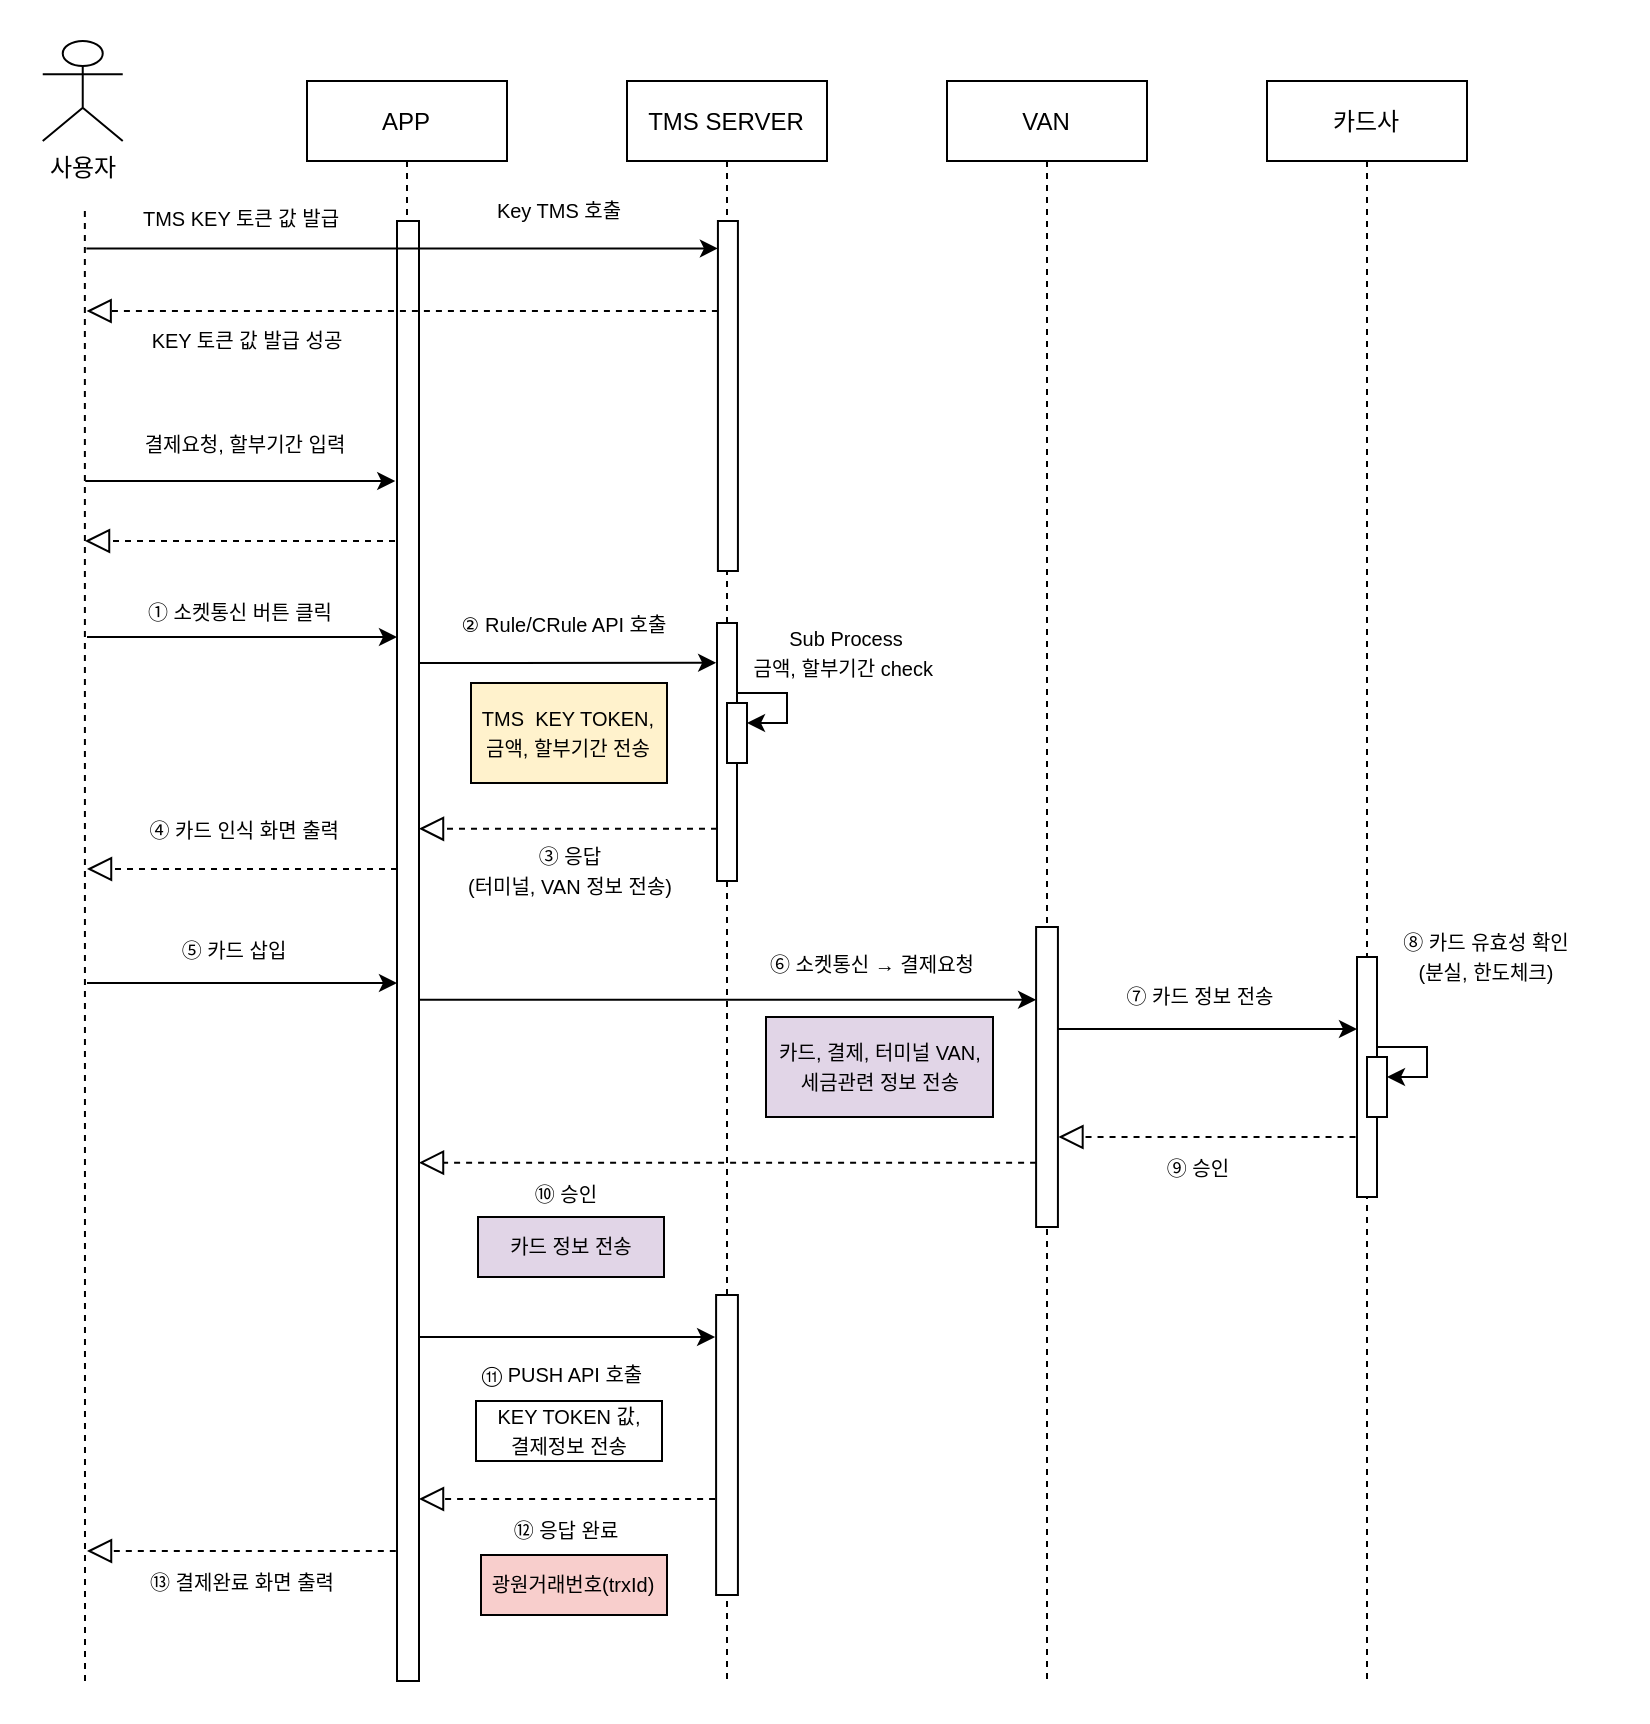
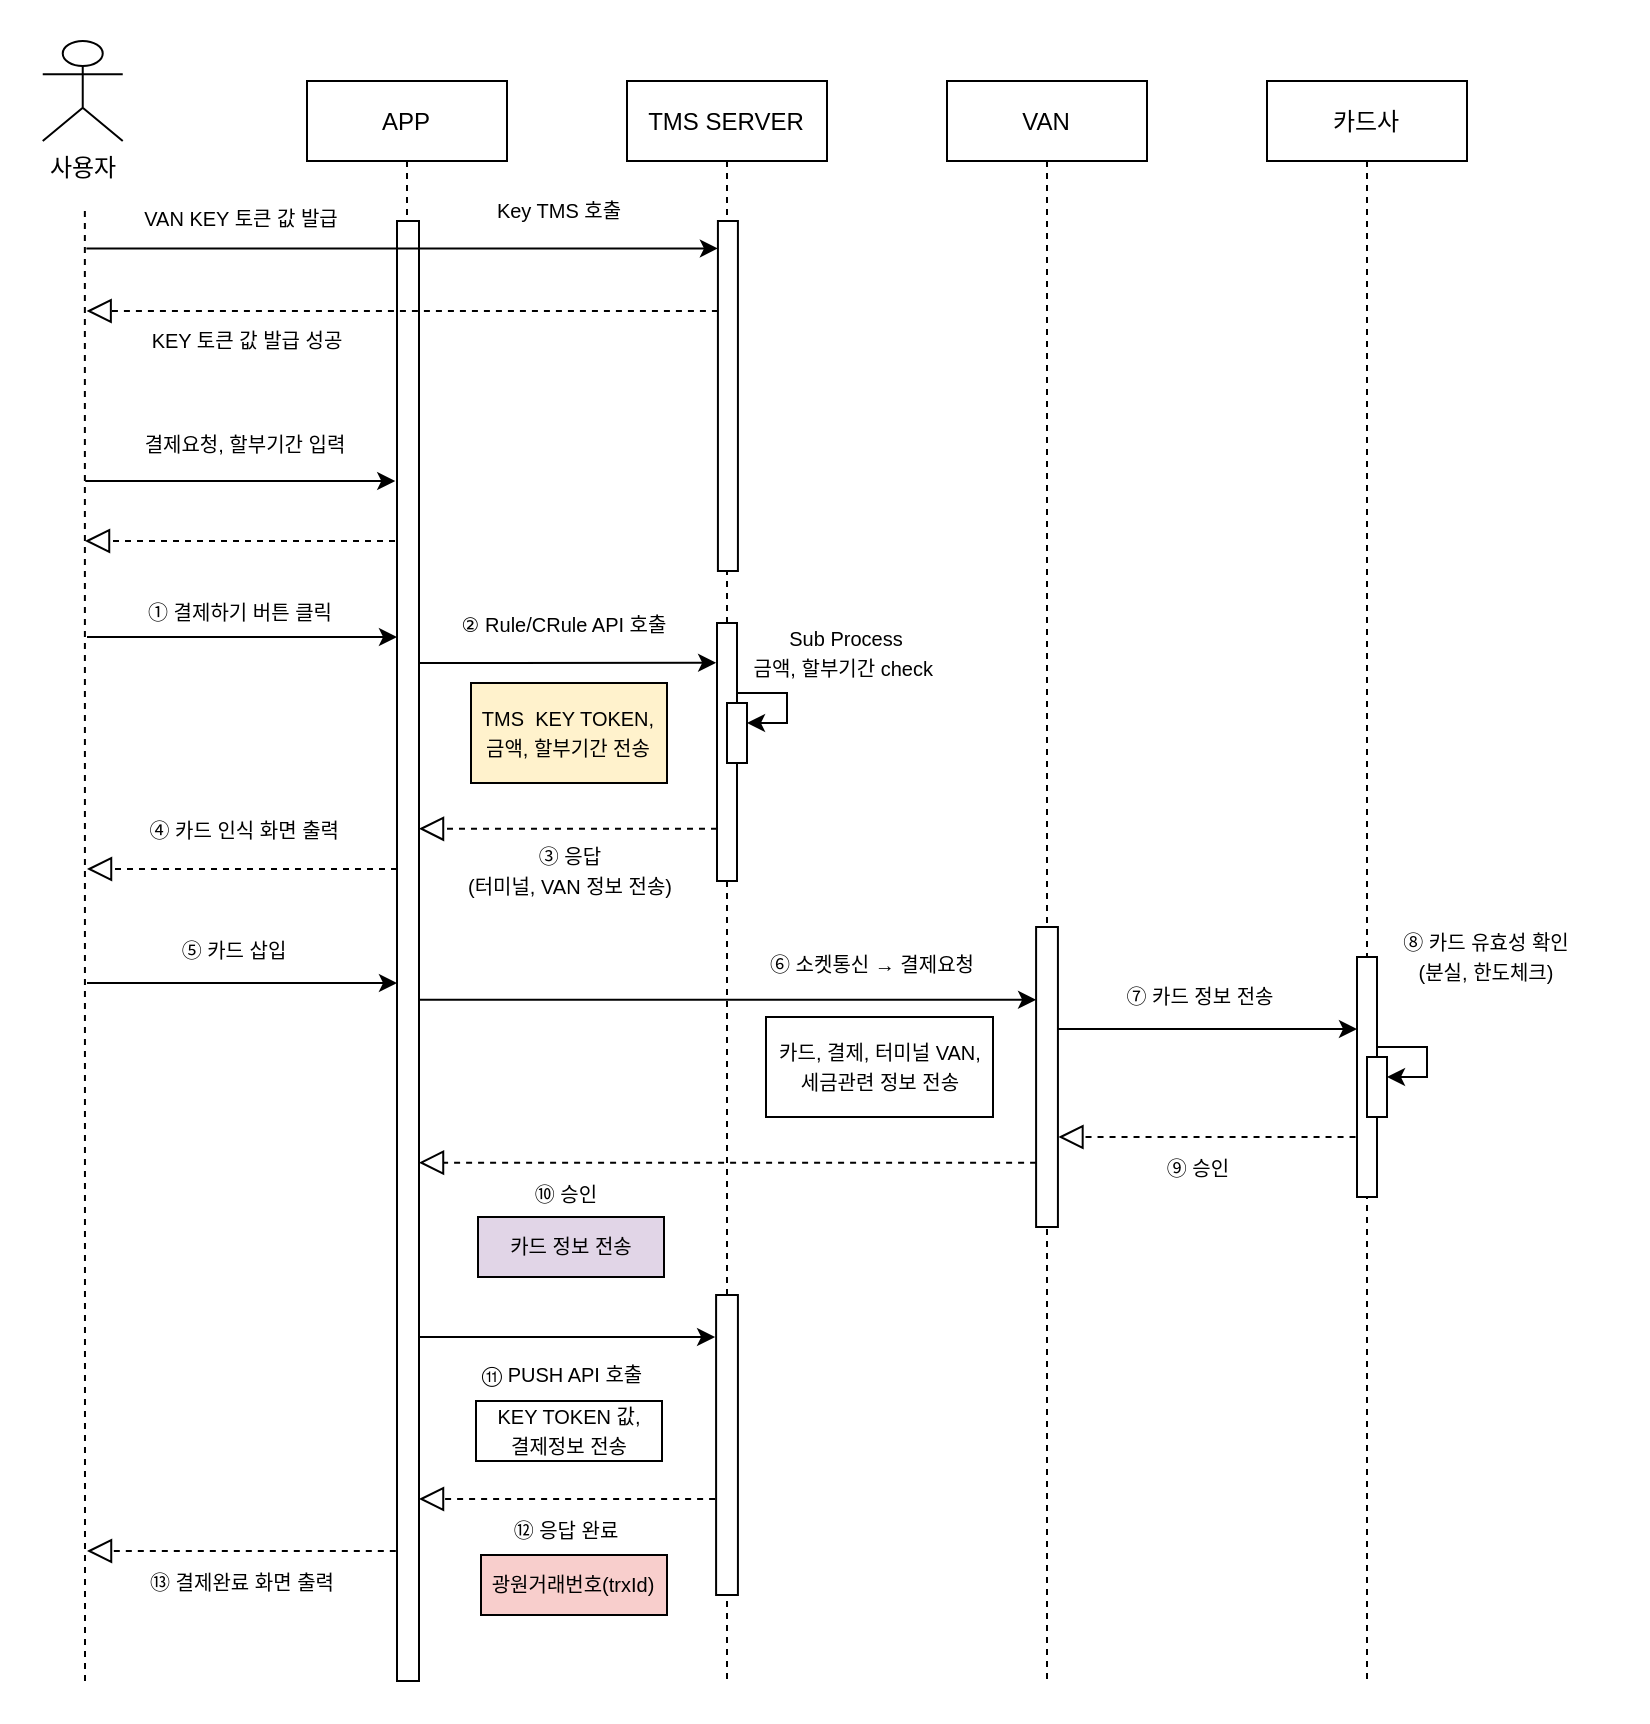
node "TMS KEY 토큰 값 발급": label "TMS KEY 토큰 값 발급" -> "VAN KEY 토큰 값 발급"
node "① 소켓통신 버튼 클릭": label "① 소켓통신 버튼 클릭" -> "① 결제하기 버튼 클릭"
node "카드, 결제, 터미널 VAN, 세금관련 정보 전송": fillcolor #e1d5e7 -> #ffffff
